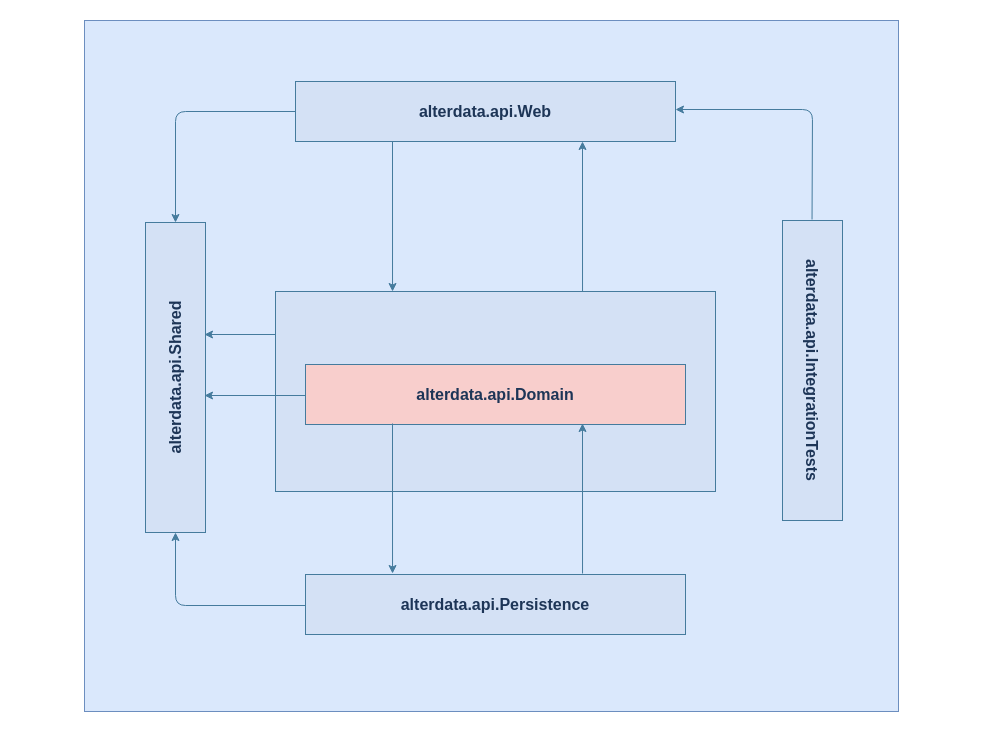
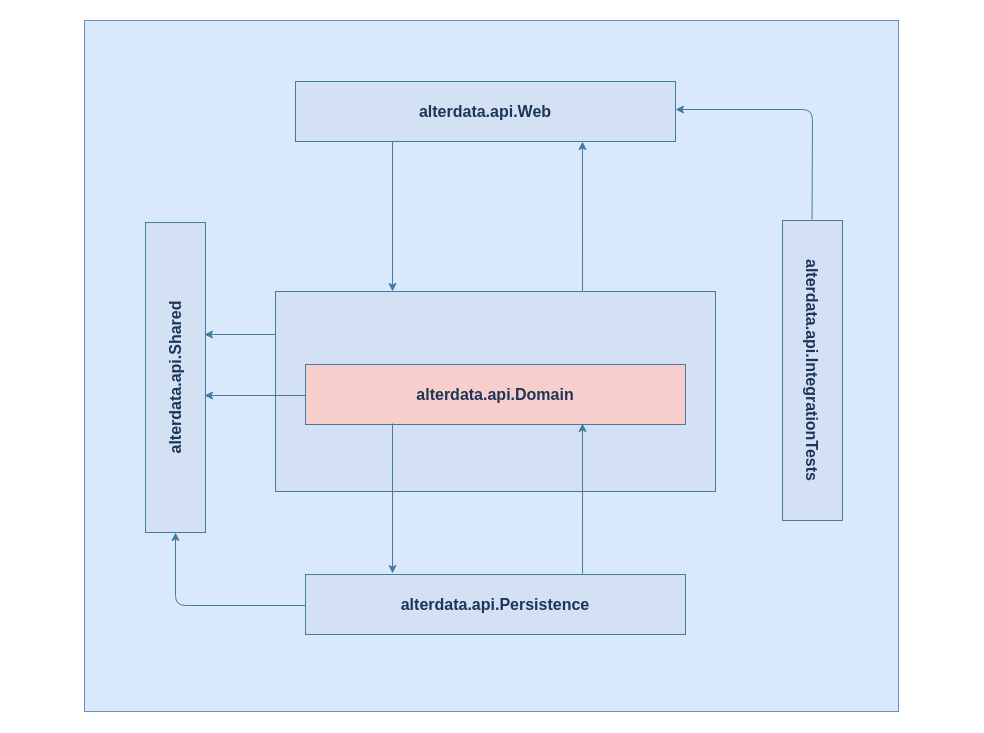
edge "alterdata.api.Web" -> "alterdata.api.Shared": removed
